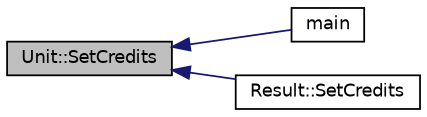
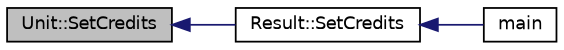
edge "main" -> "Unit::SetCredits": now "main" -> "Result::SetCredits"
